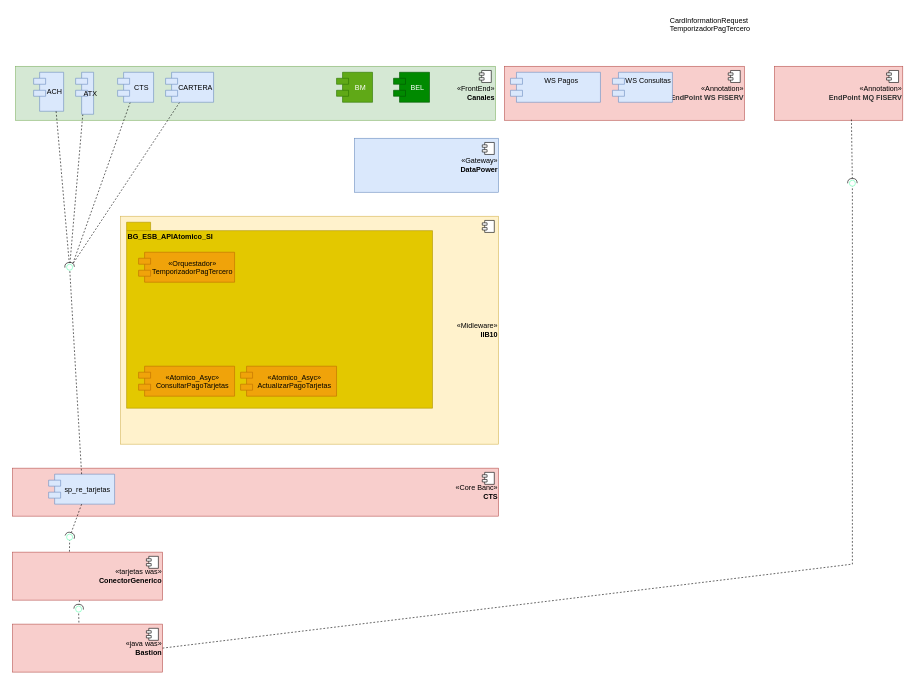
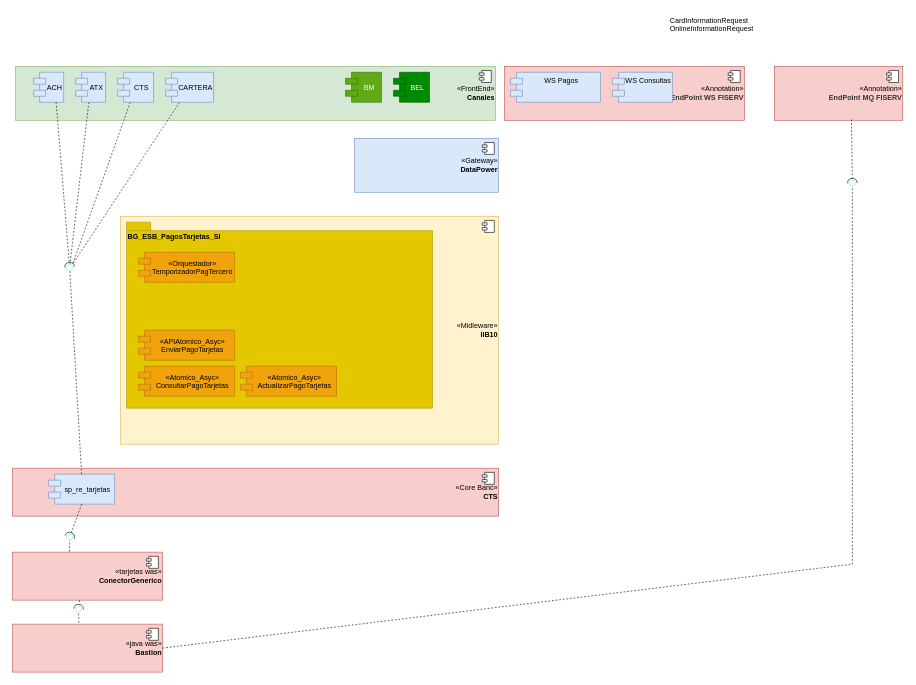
node "CardInformationRequest TemporizadorPagTercero": label "CardInformationRequest TemporizadorPagTercero" -> "CardInformationRequest OnlineInformationRequest"
node "BM": moved (354, 87) -> (363, 87)
node "ACH": size 30x39 -> 30x30
node "ATX": size 18x42 -> 30x30
node "BG_ESB_APIAtomico_SI": label "BG_ESB_APIAtomico_SI" -> "BG_ESB_PagosTarjetas_SI"
node "«APIAtomico_Asyc» EnviarPagoTarjetas": added
